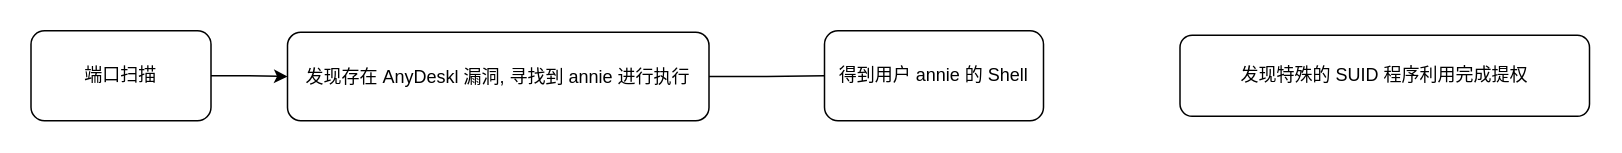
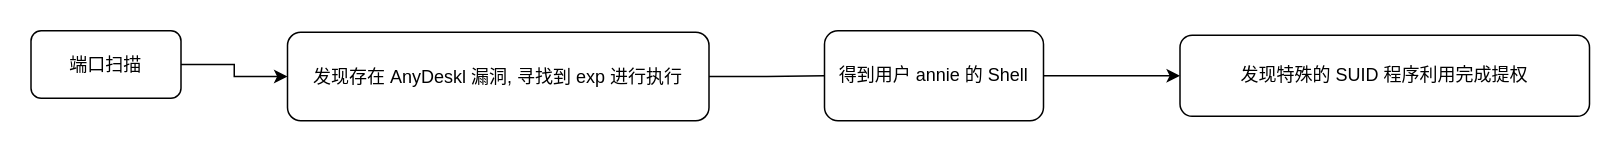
node "端口扫描": size 180x90 -> 150x68
edge "得到用户 annie 的 Shell" -> "发现特殊的 SUID 程序利用完成提权": added
node "发现存在 AnyDeskl 漏洞, 寻找到 annie 进行执行": label "发现存在 AnyDeskl 漏洞, 寻找到 annie 进行执行" -> "发现存在 AnyDeskl 漏洞, 寻找到 exp 进行执行"
